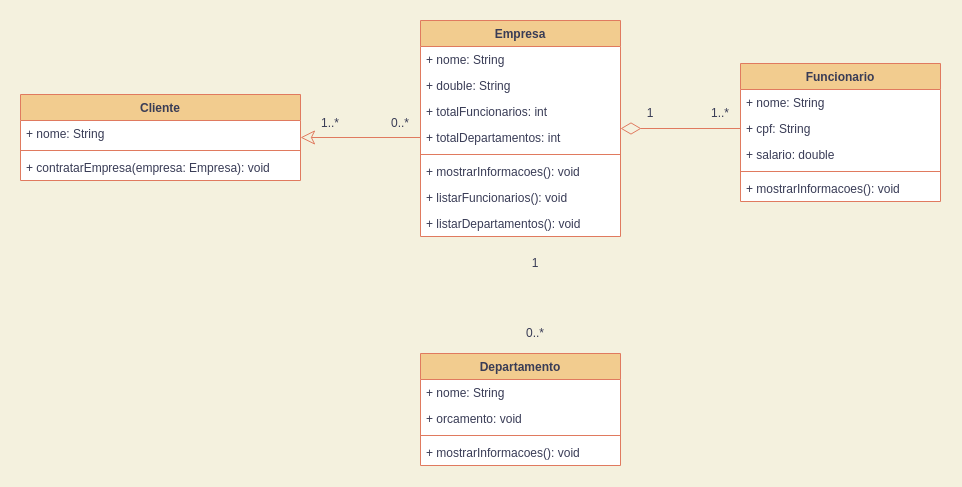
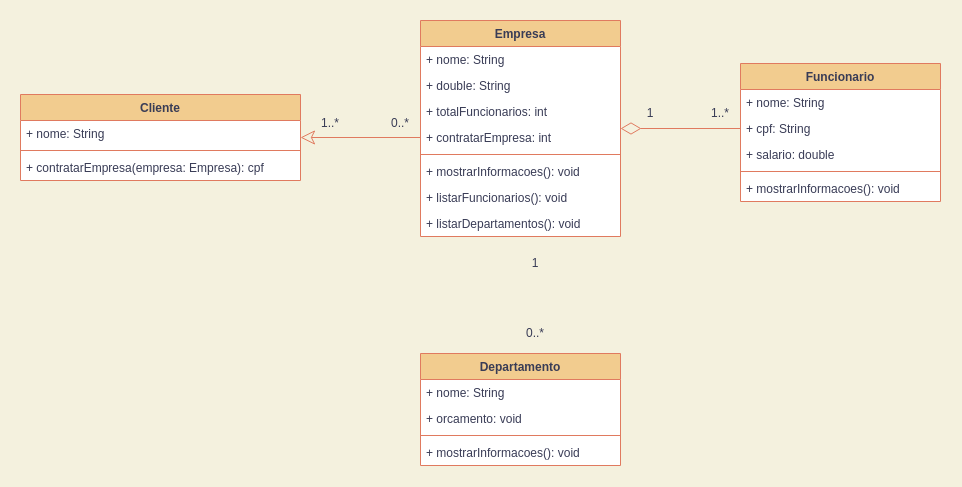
node "+ totalDepartamentos: int": label "+ totalDepartamentos: int" -> "+ contratarEmpresa: int"
node "+ contratarEmpresa(empresa: Empresa): void": label "+ contratarEmpresa(empresa: Empresa): void" -> "+ contratarEmpresa(empresa: Empresa): cpf"
